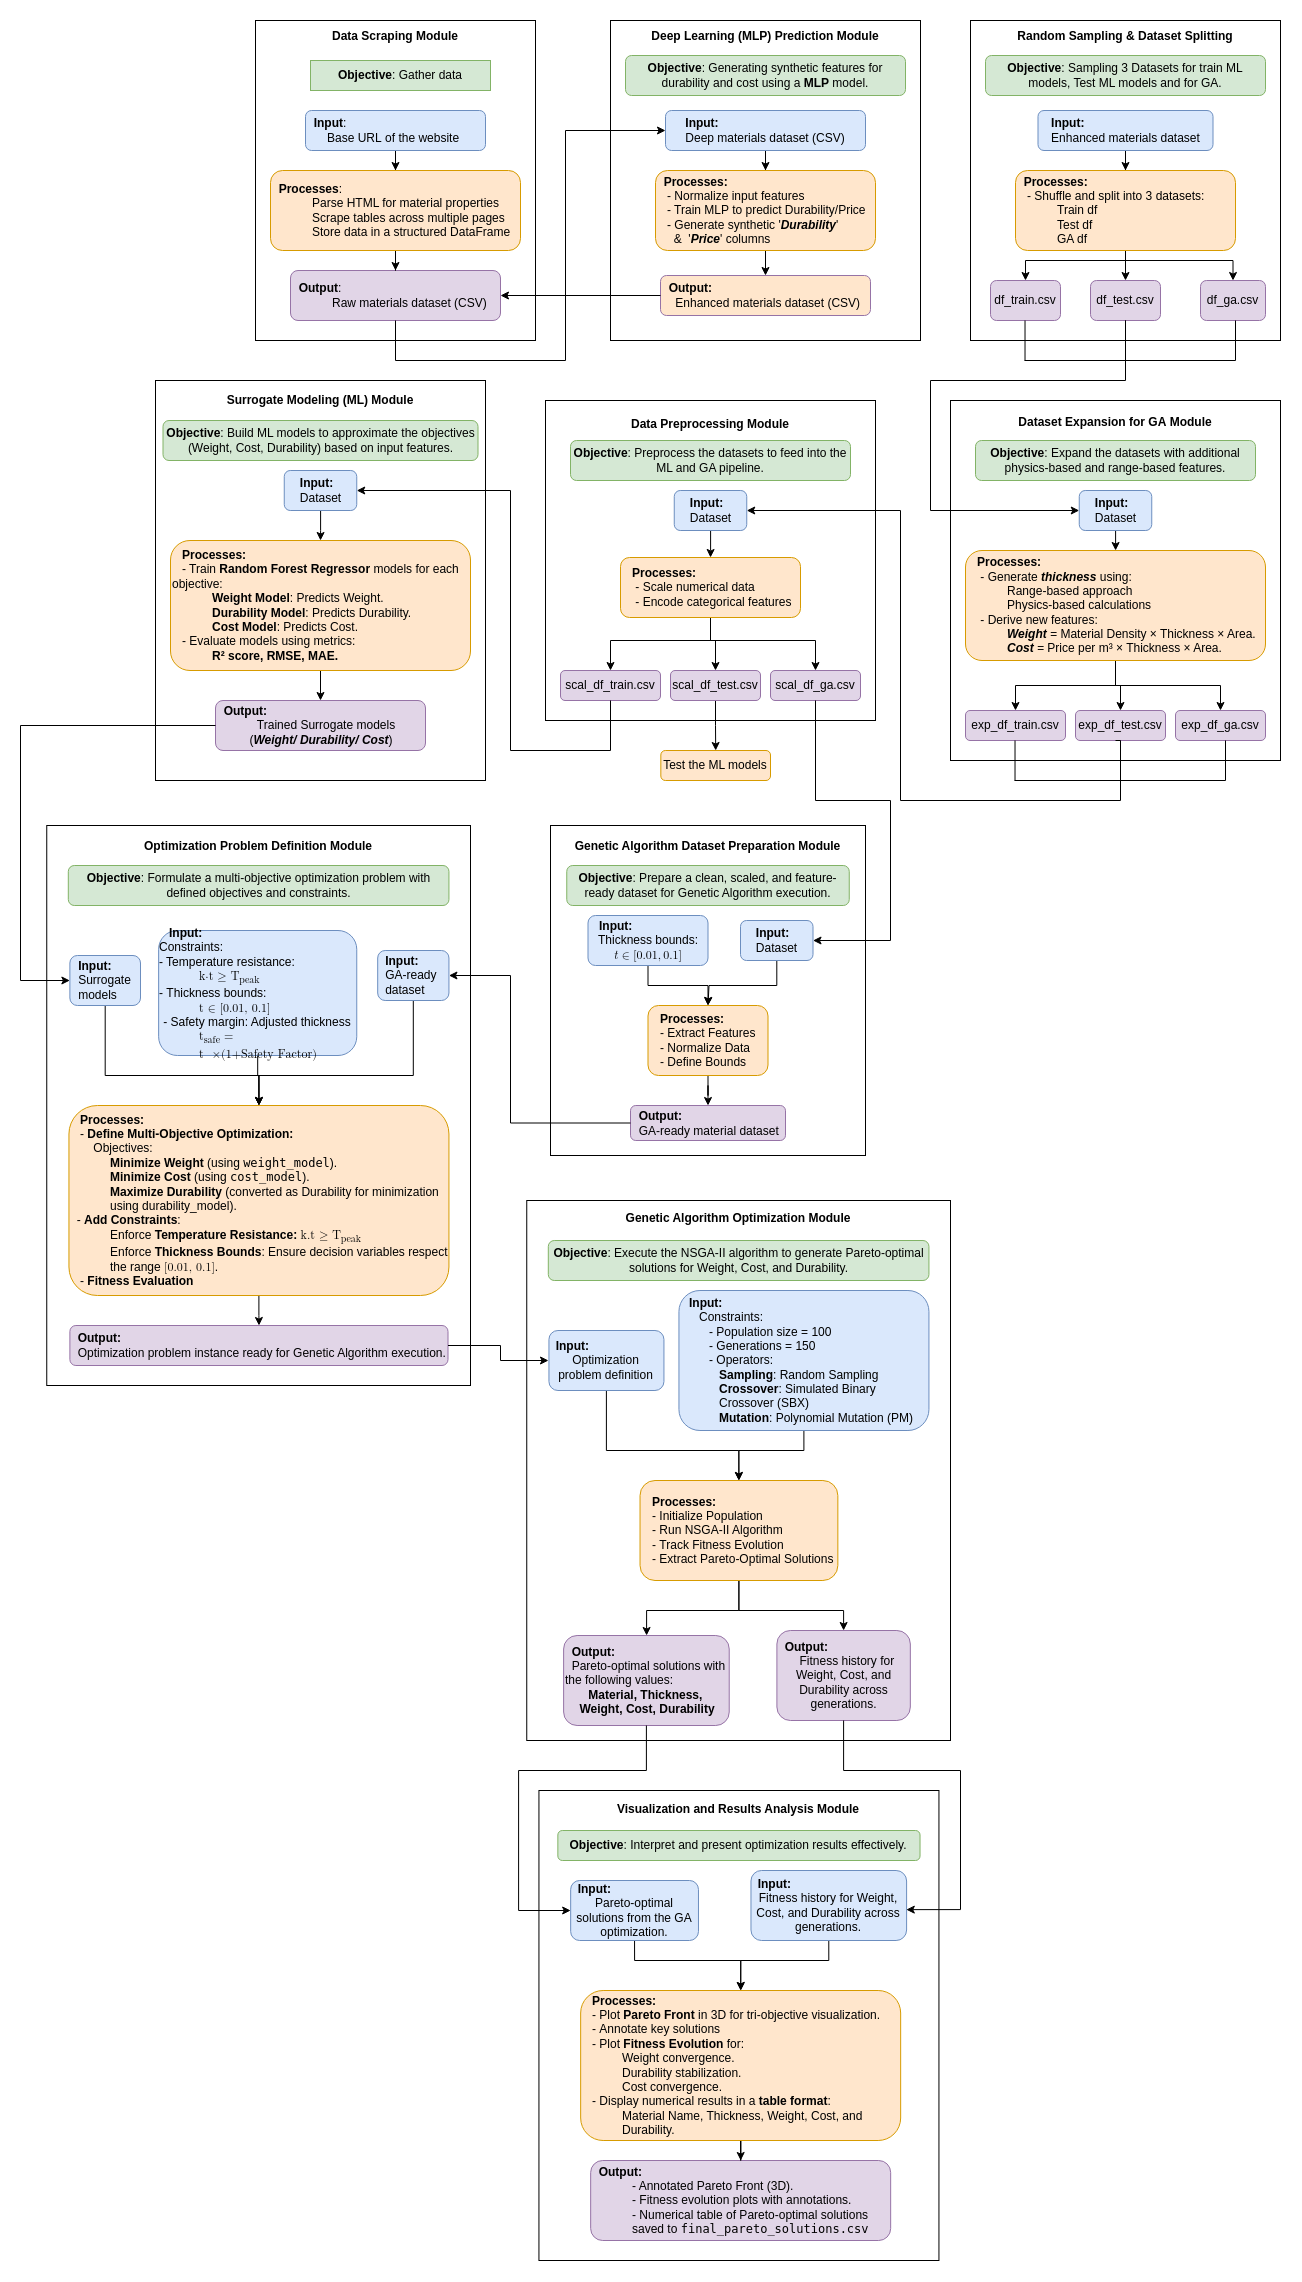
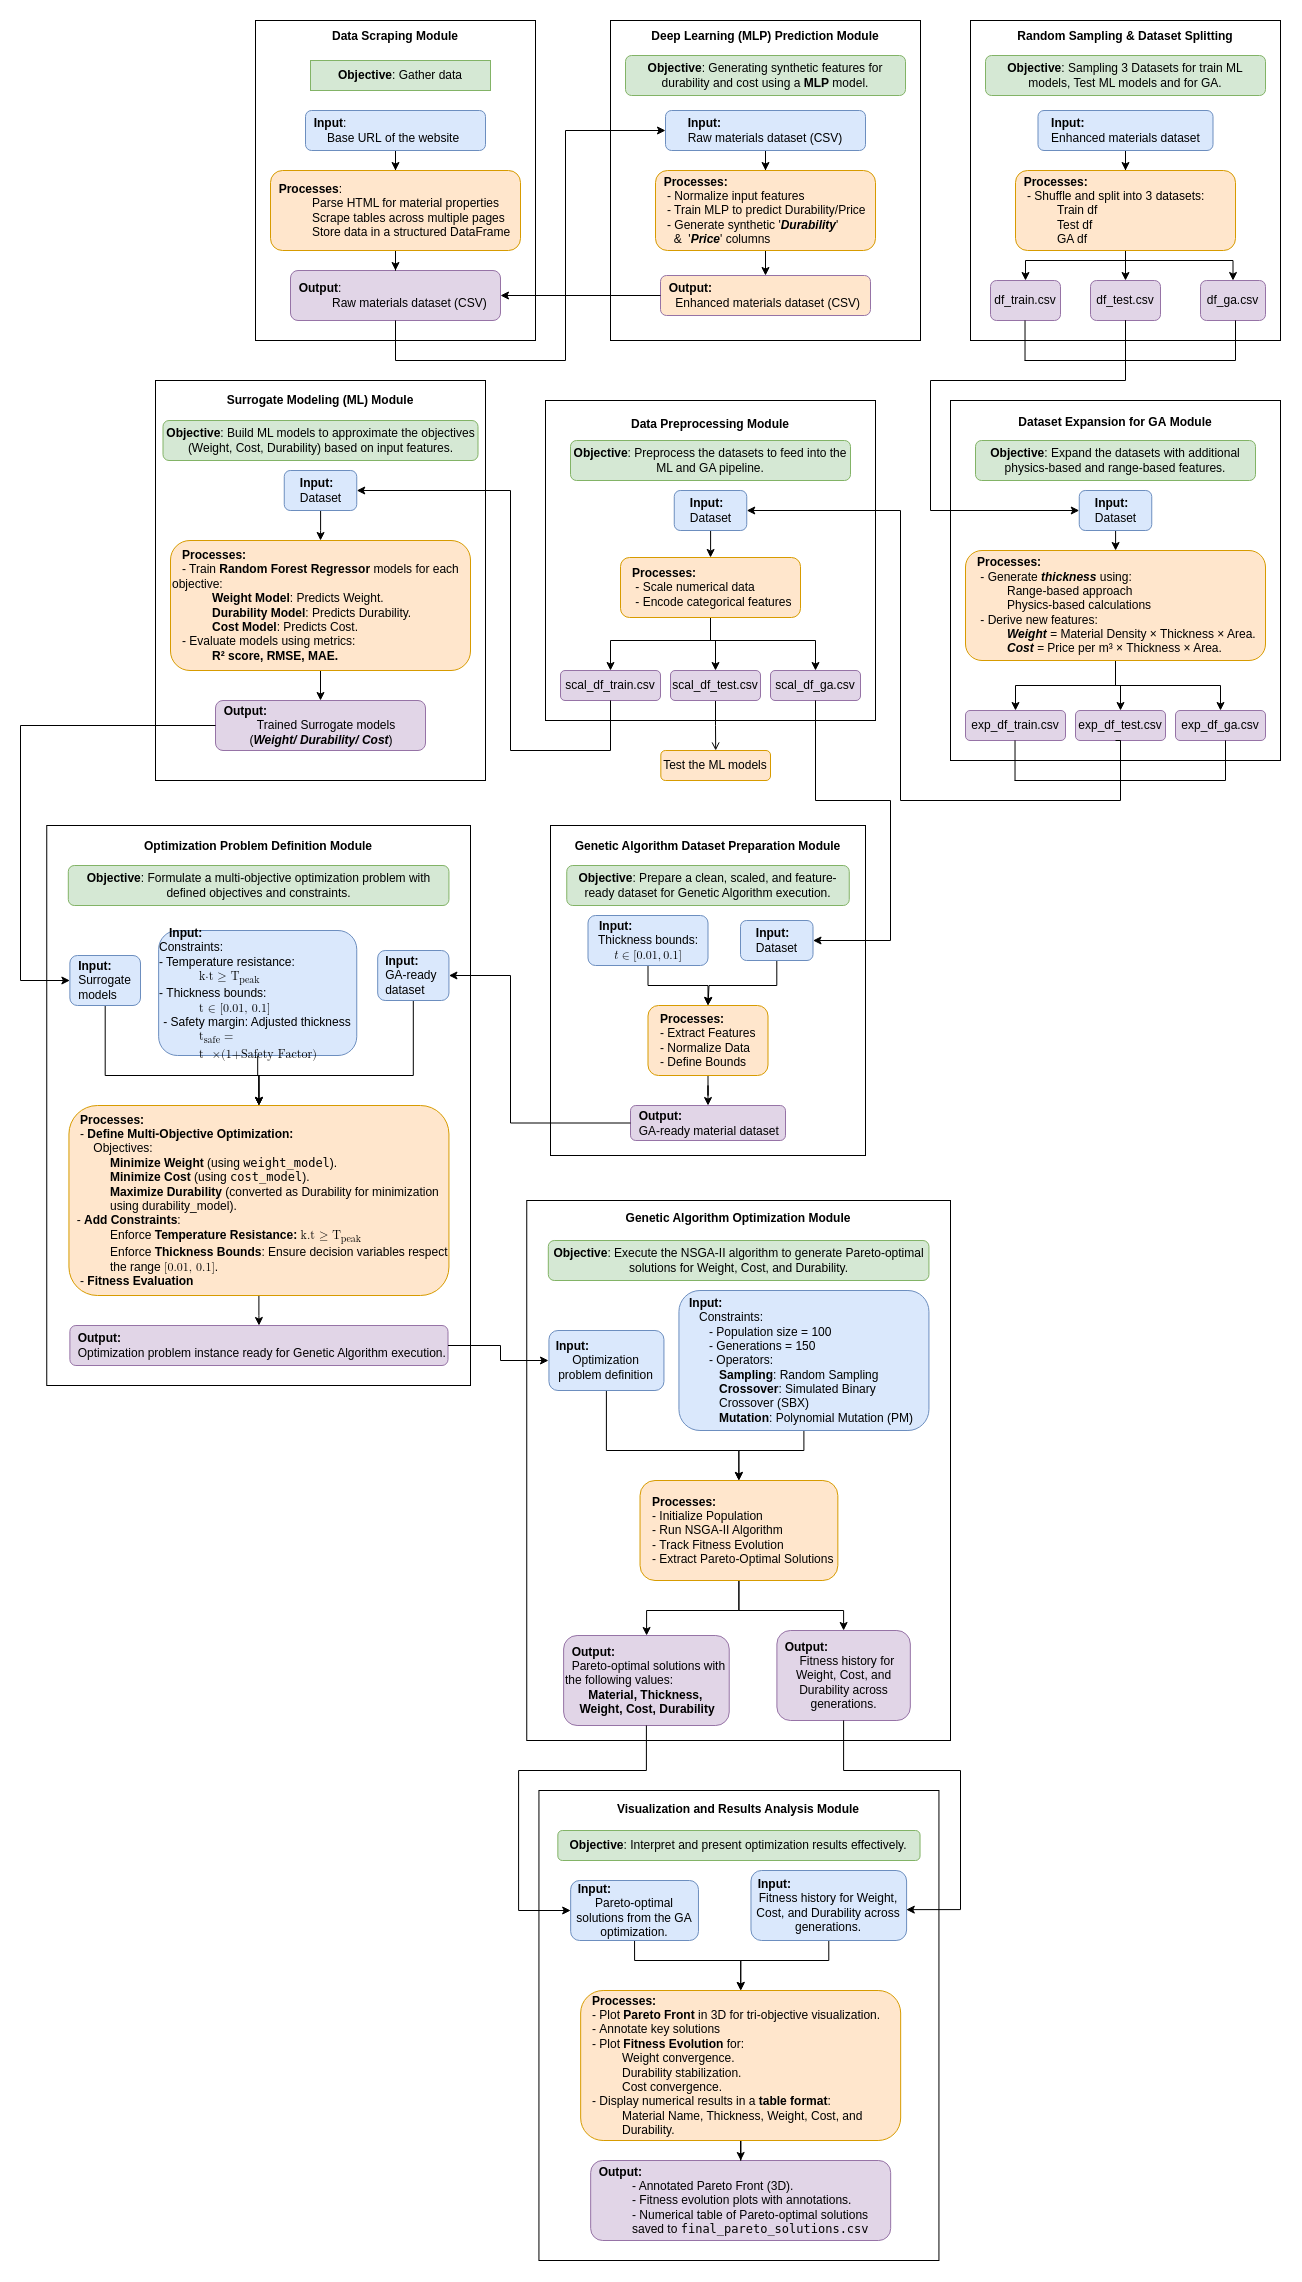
node "Input: Deep materials dataset (CSV)": label "Input: Deep materials dataset (CSV)" -> "Input: Raw materials dataset (CSV)"
edge "scal_df_test.csv" -> "Test the ML models": arrowhead classic -> open
